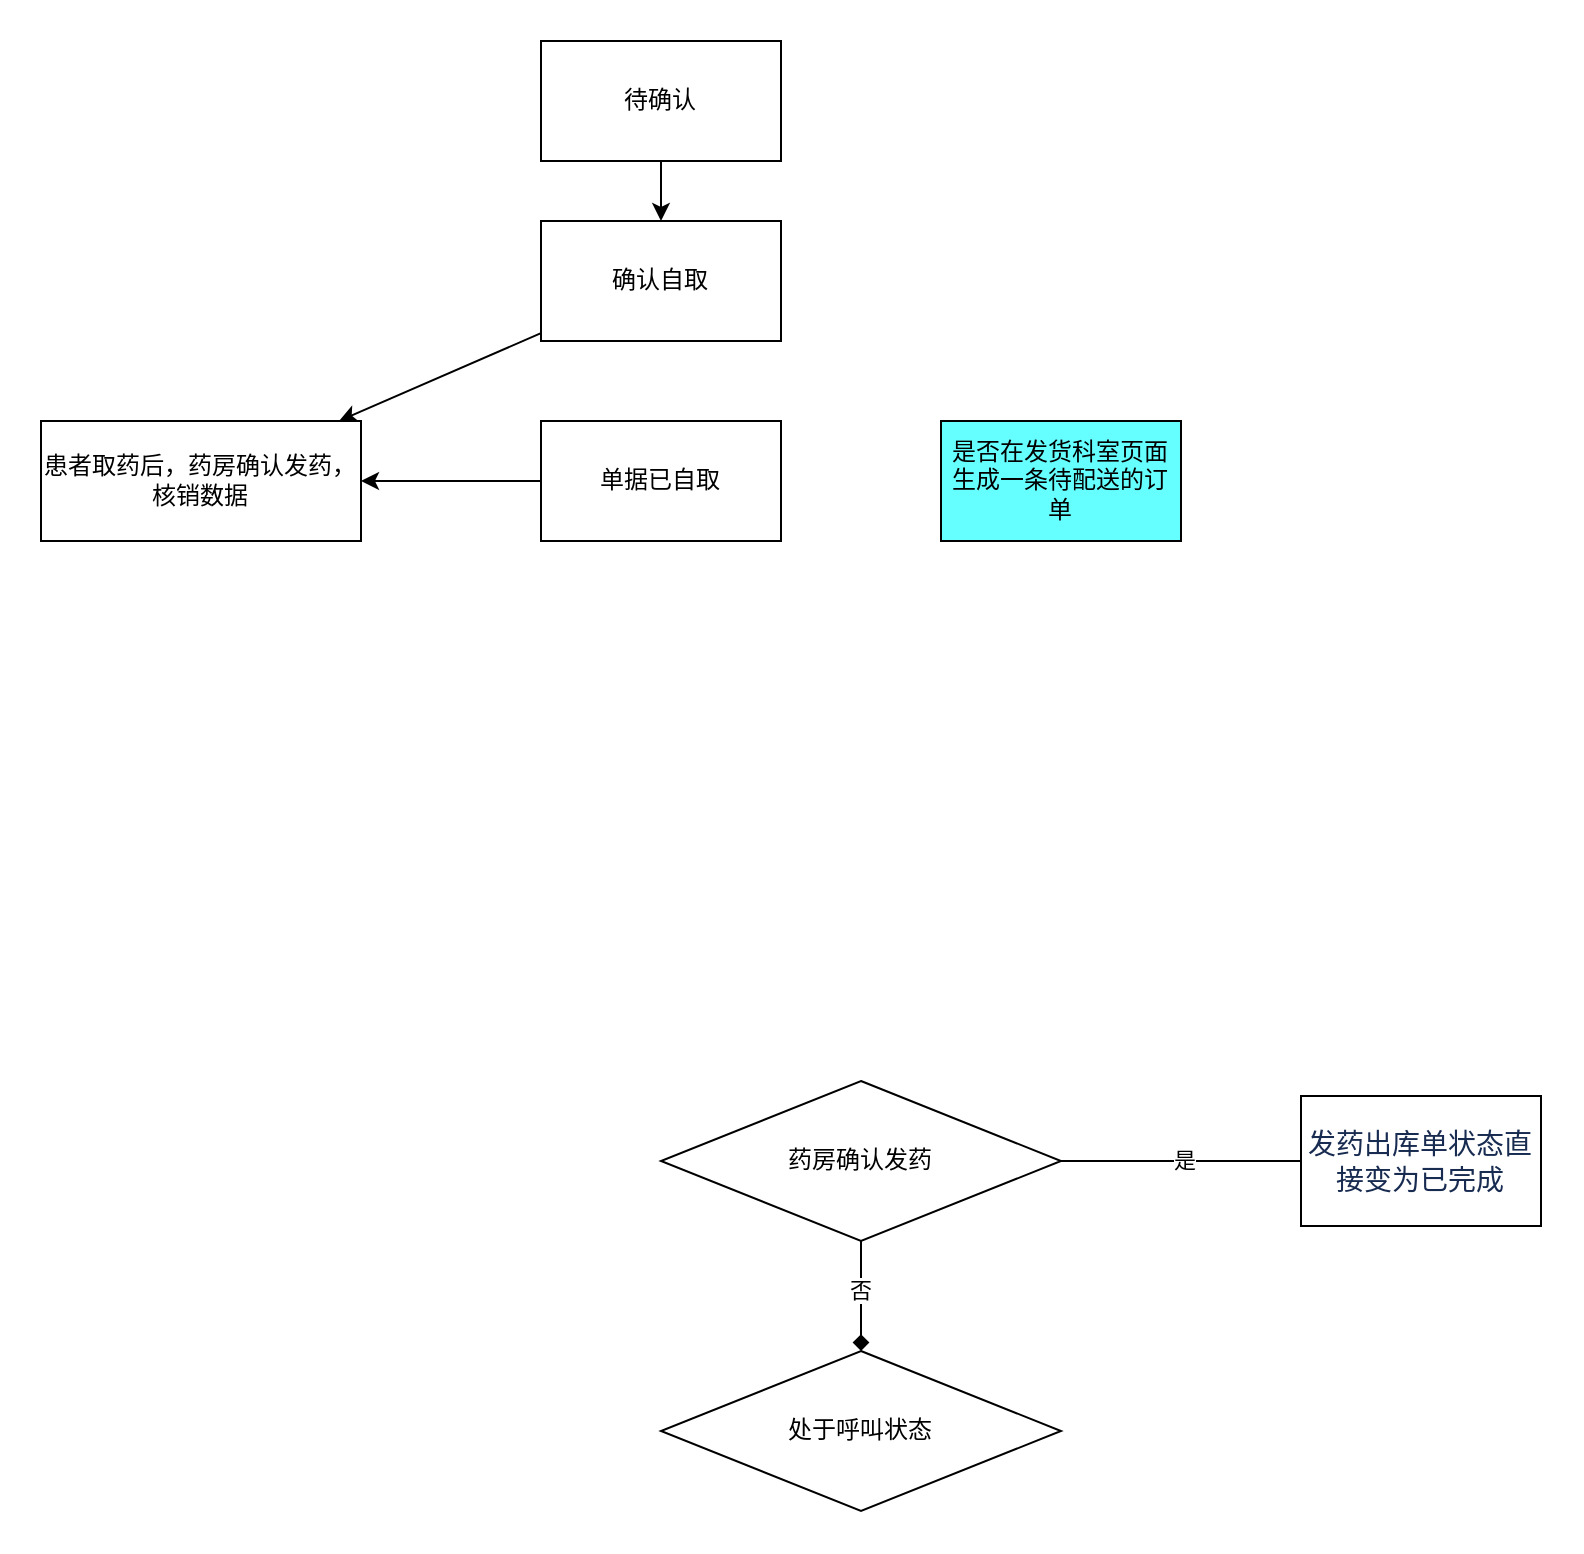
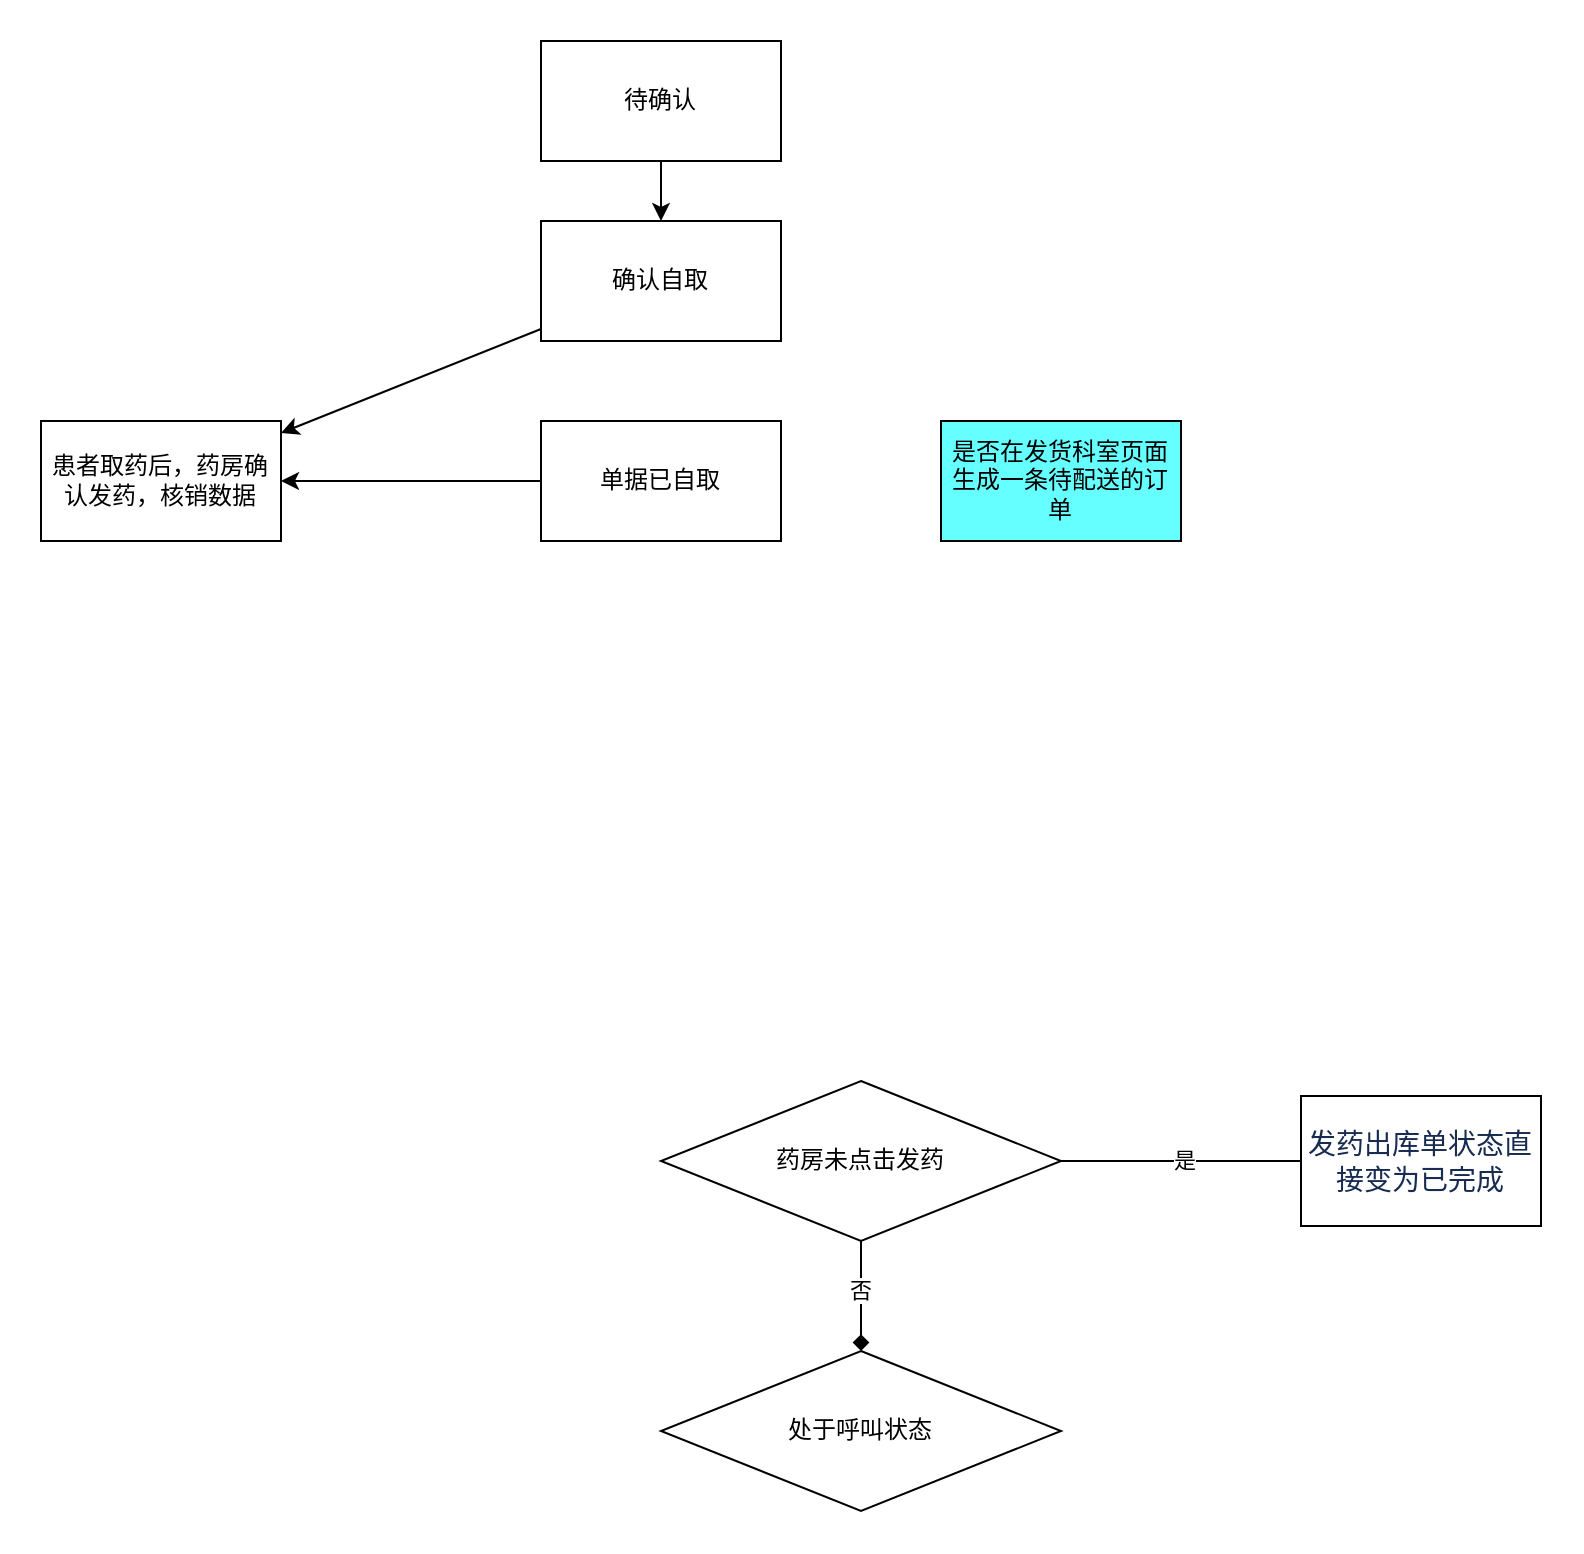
node "患者取药后，药房确认发药，核销数据": size 320x120 -> 240x120
node "药房确认发药": label "药房确认发药" -> "药房未点击发药"
